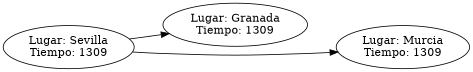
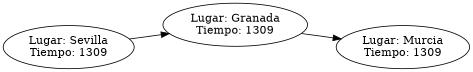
edge "Lugar: Sevilla Tiempo: 1309" -> "Lugar: Murcia Tiempo: 1309": now "Lugar: Granada Tiempo: 1309" -> "Lugar: Murcia Tiempo: 1309"
